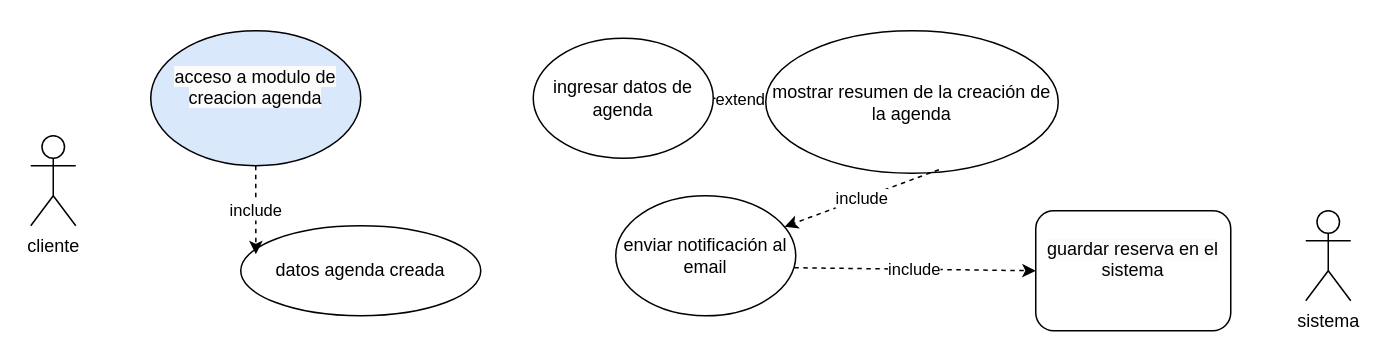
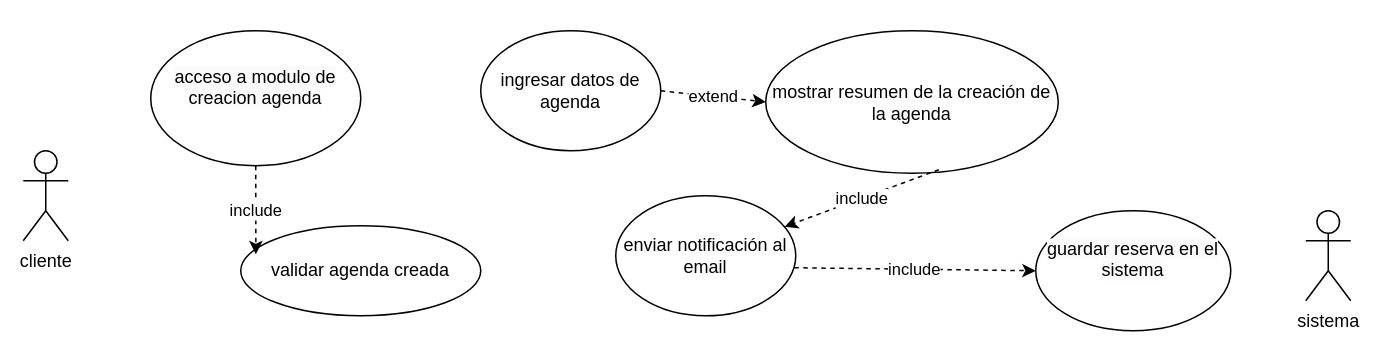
node "acceso a modulo de creacion agenda": fillcolor #dae8fc -> #ffffff
node "ingresar datos de agenda": moved (623, 98) -> (571, 91)
node "cliente": moved (53, 181) -> (46, 196)
node "datos agenda creada": label "datos agenda creada" -> "validar agenda creada"
node "guardar reserva en el sistema": shape rounded rectangle -> ellipse
